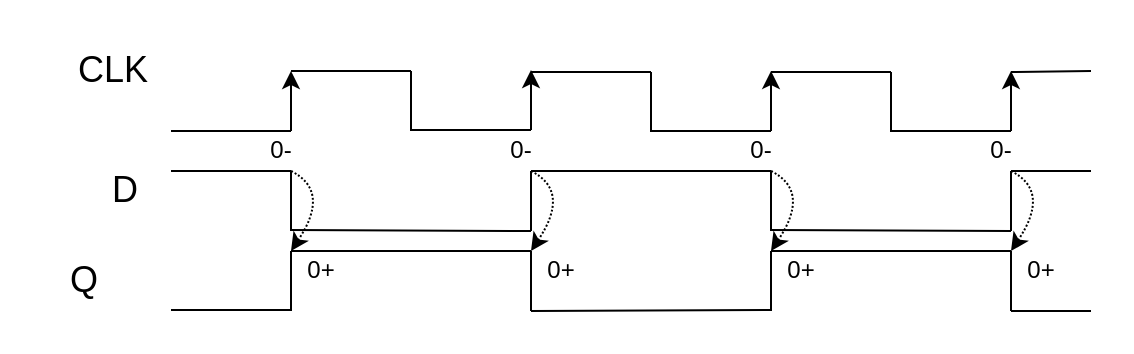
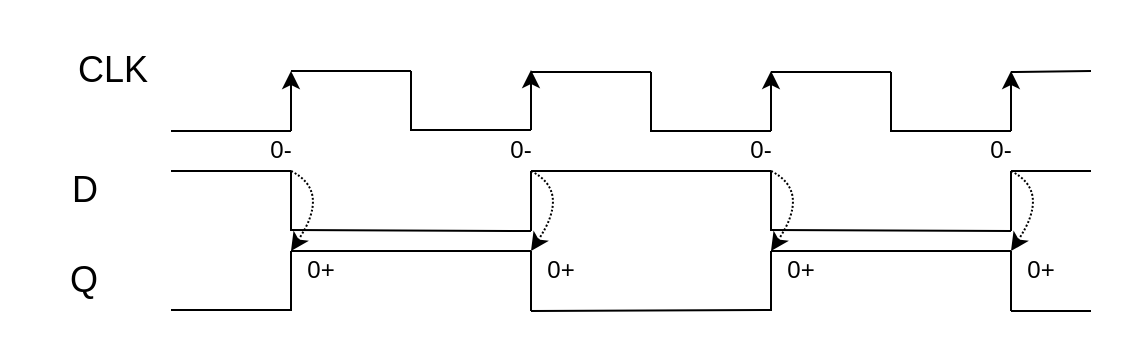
node "D": moved (111, 191) -> (71, 191)
